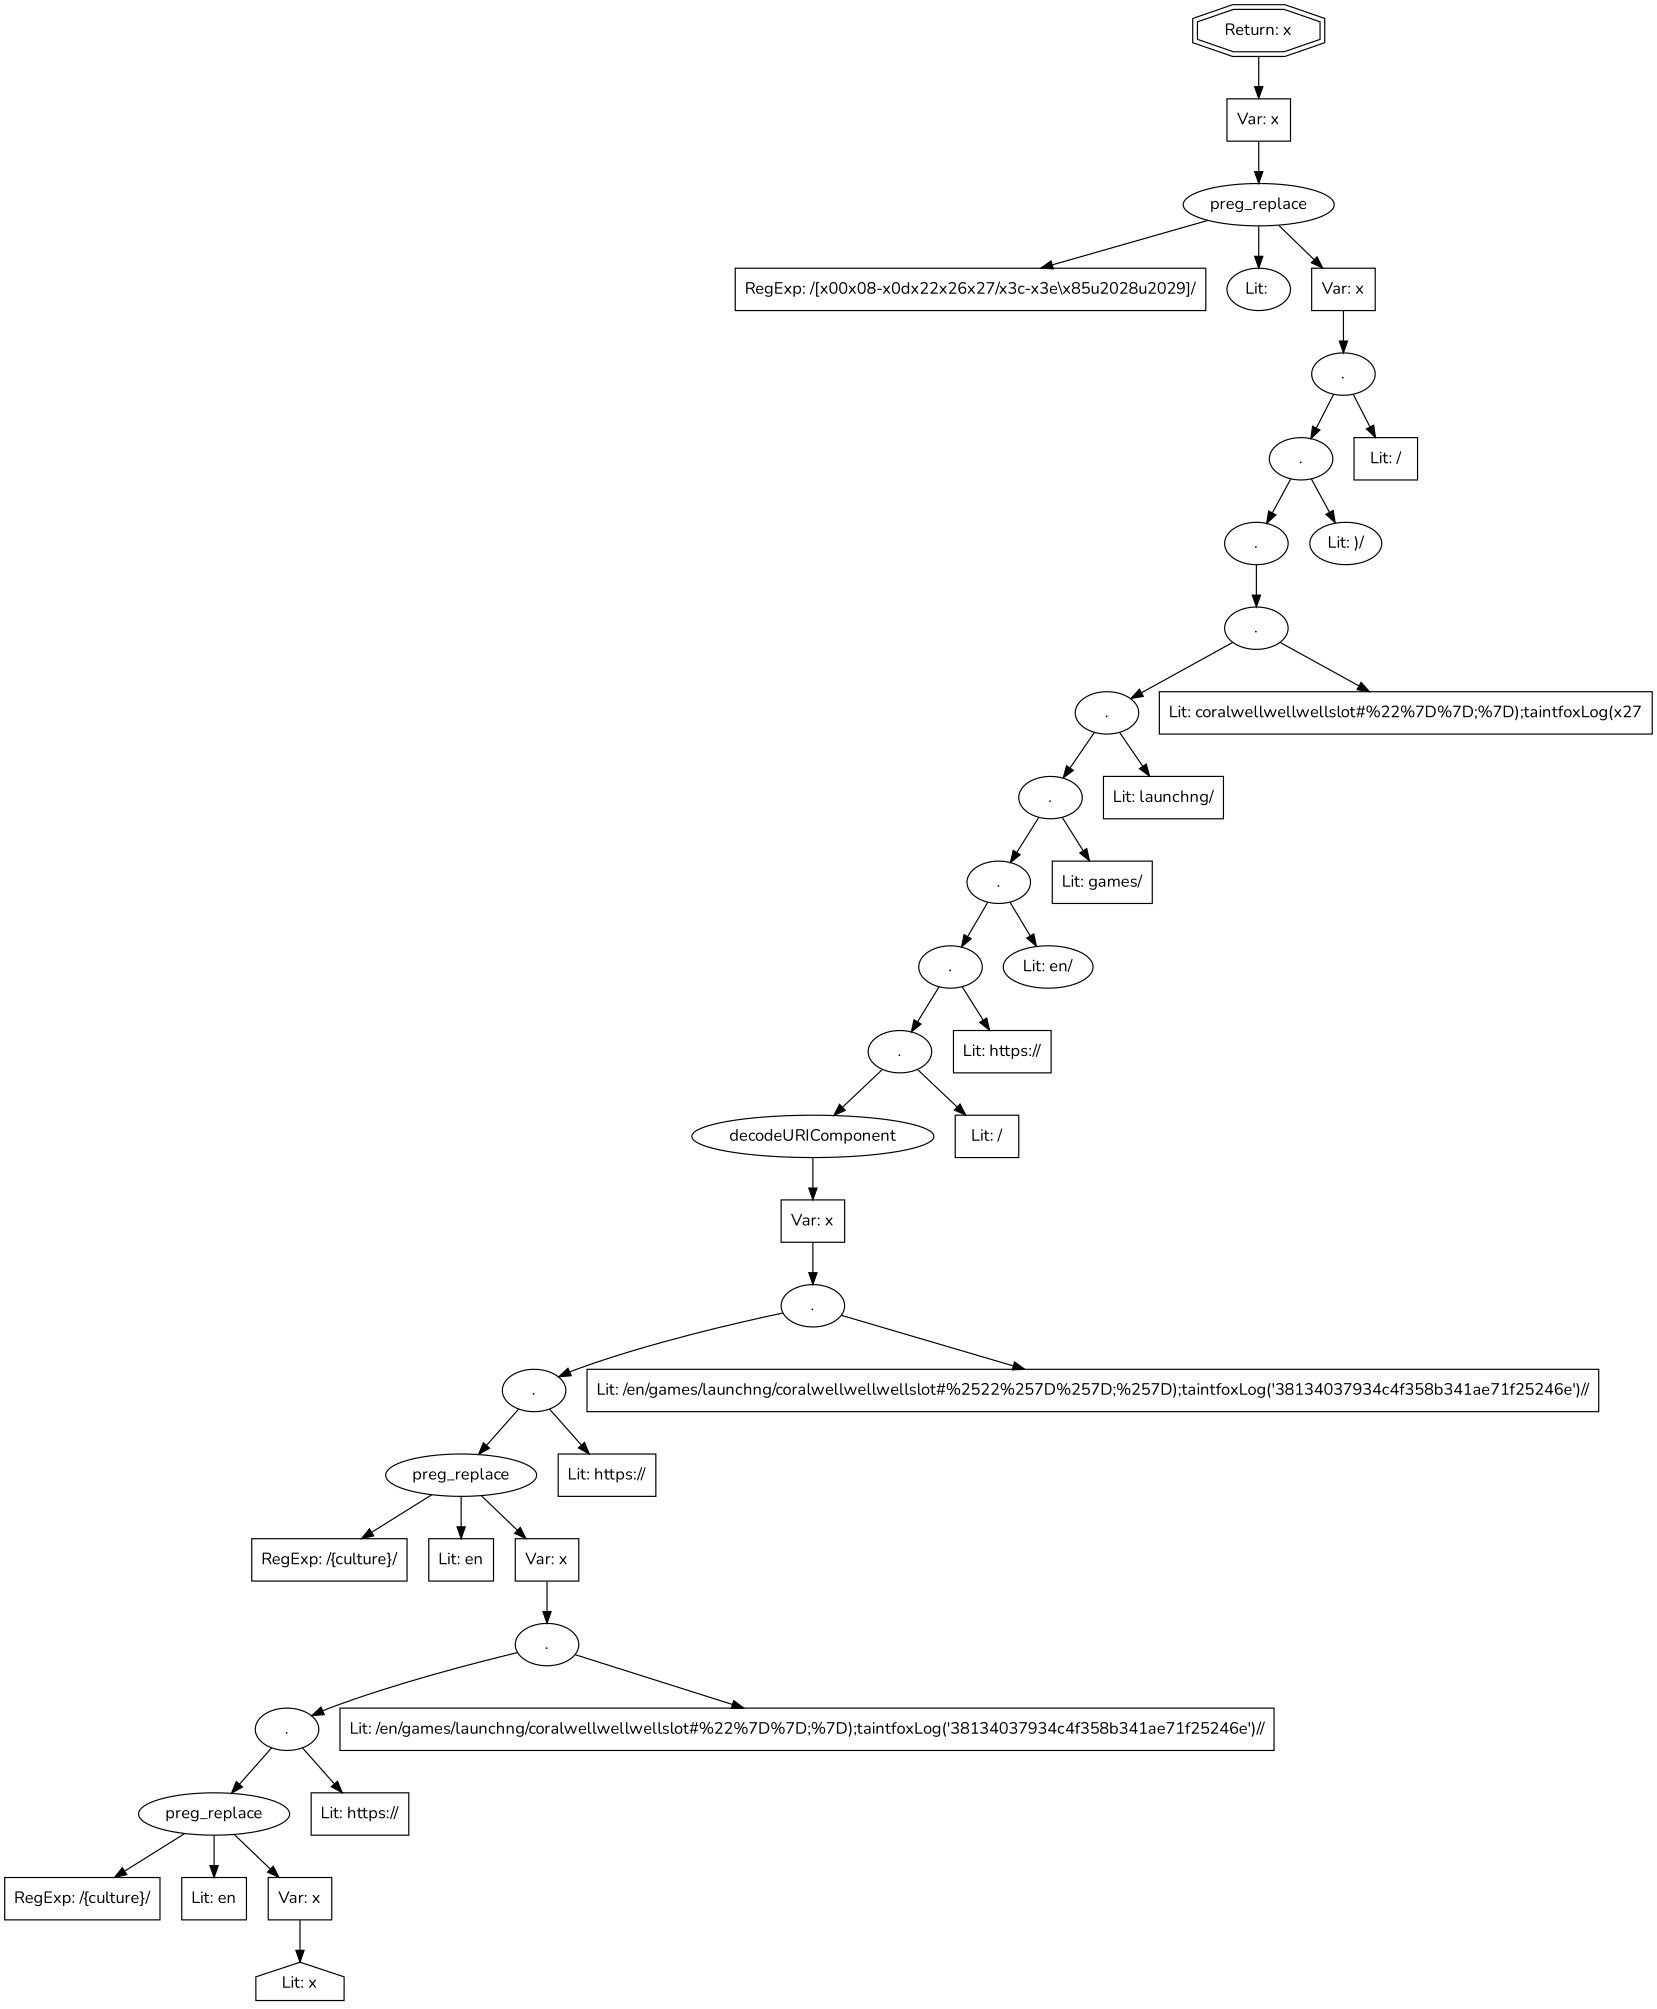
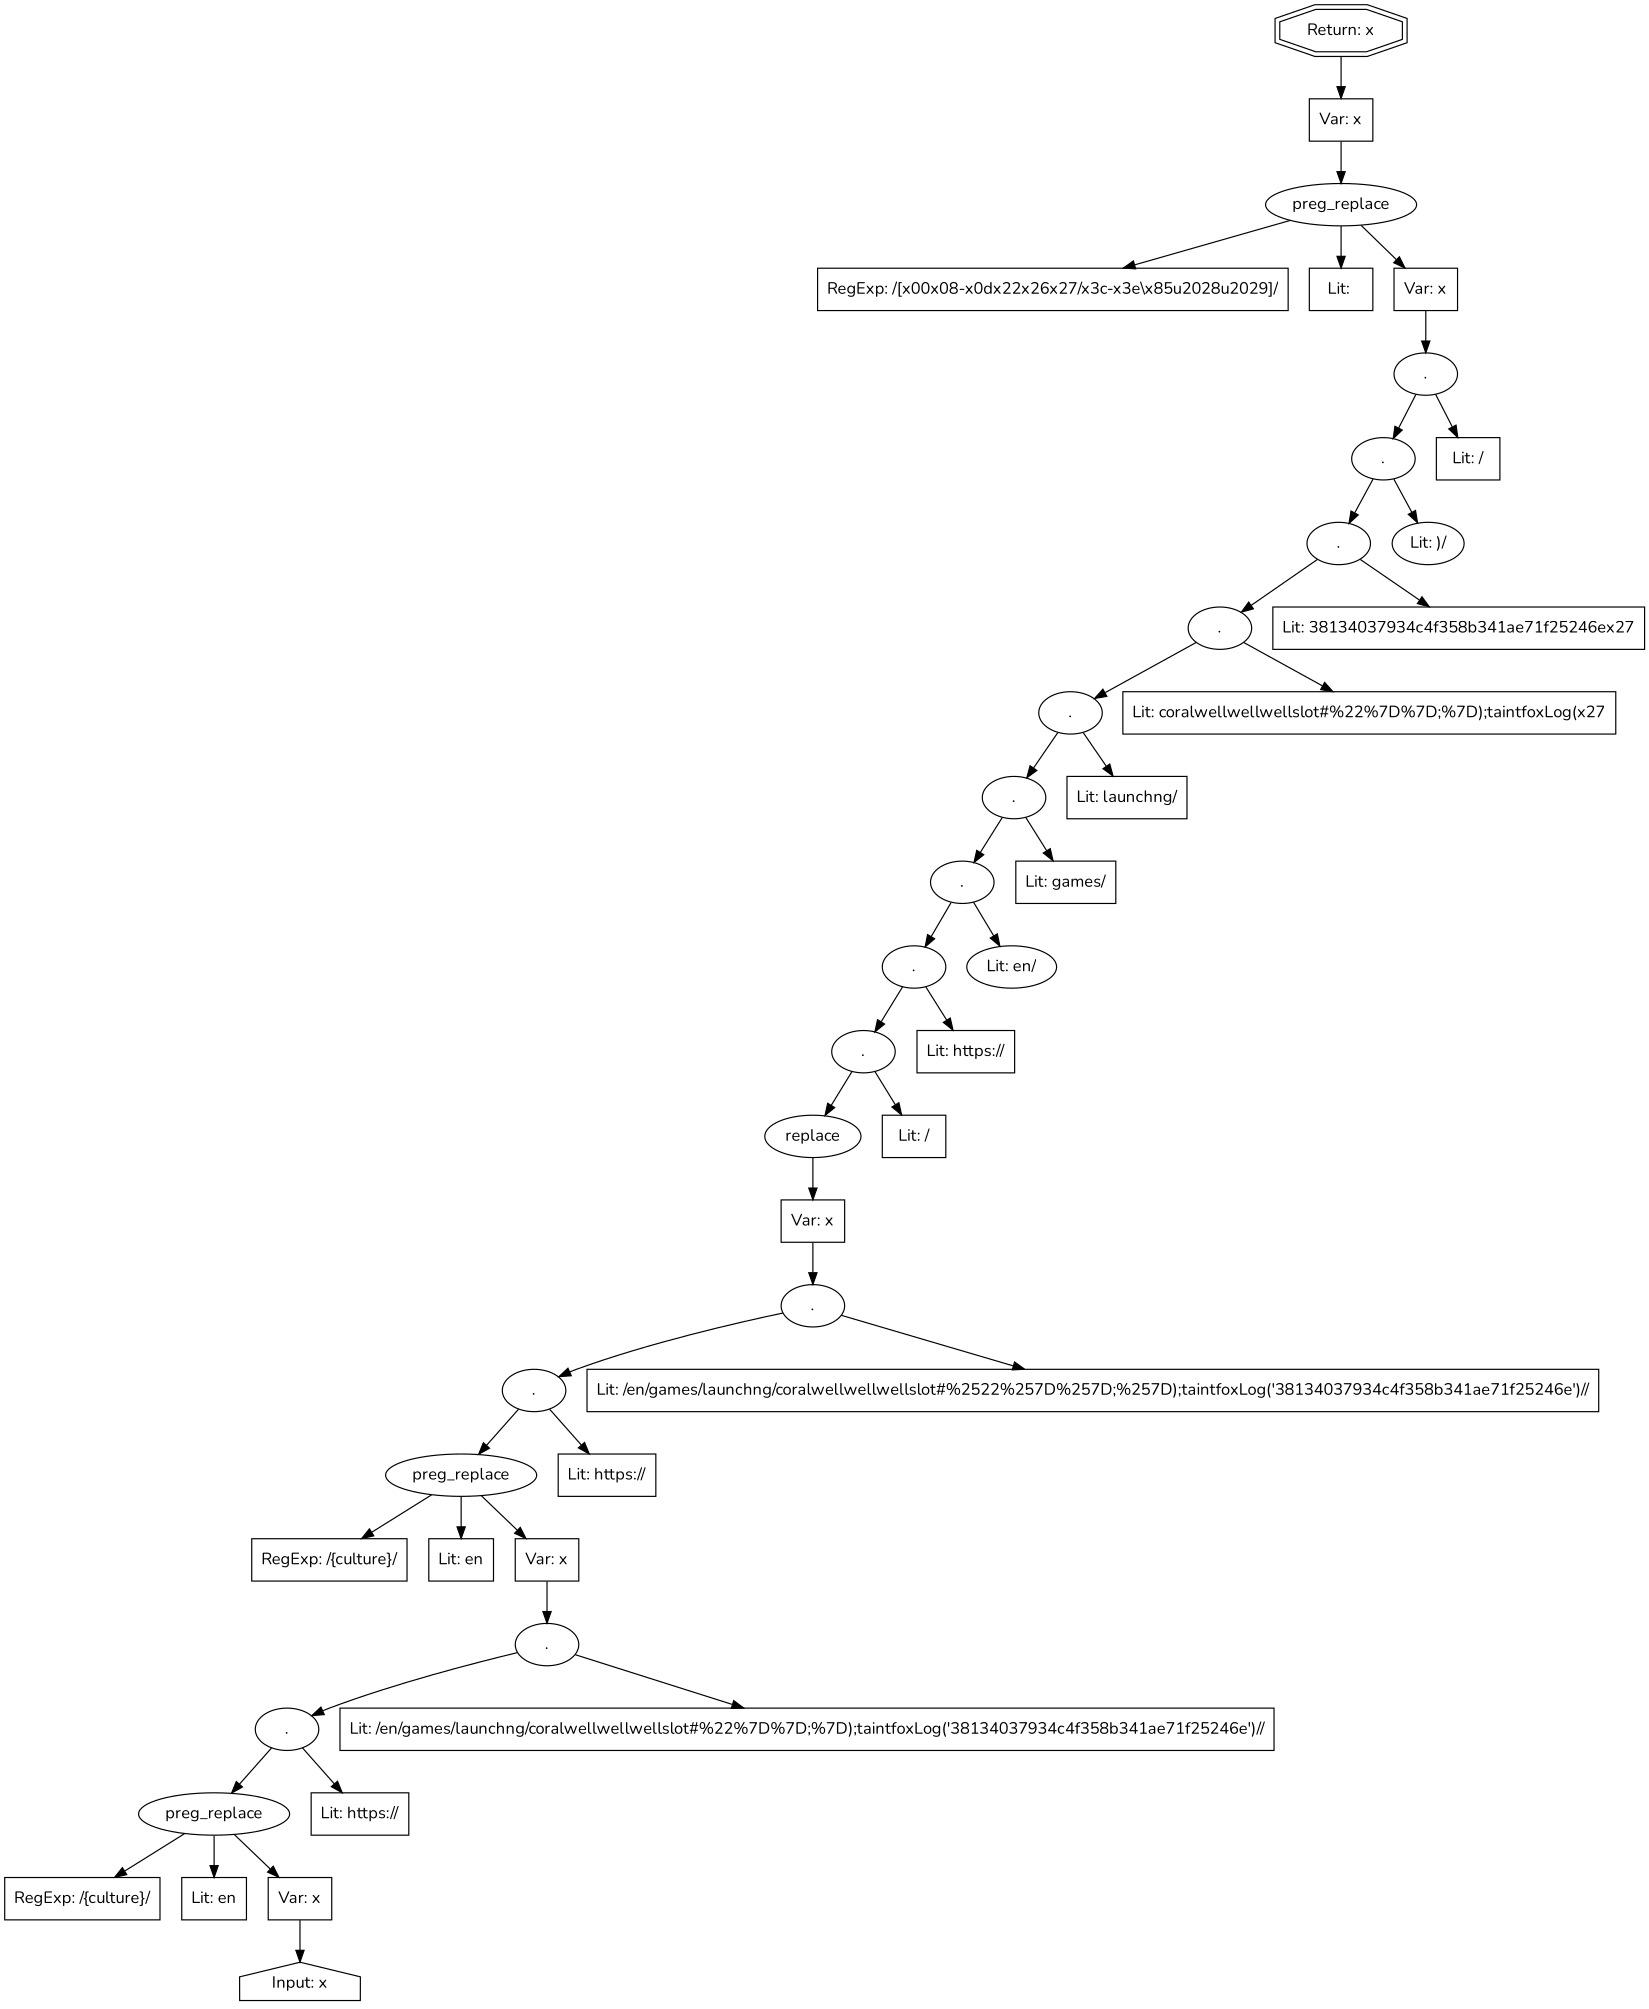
node "Lit:": shape ellipse -> box
node "Lit: 38134037934c4f358b341ae71f25246ex27": added
node "decodeURIComponent": label "decodeURIComponent" -> "replace"
node "Lit: x": label "Lit: x" -> "Input: x"
